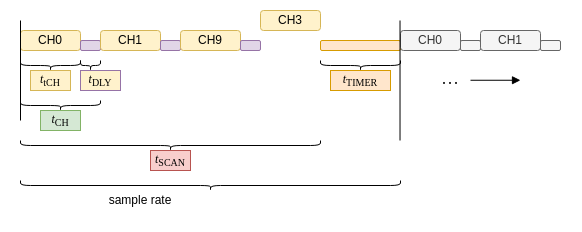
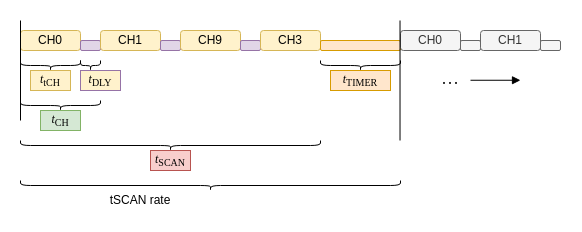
node "CH3": moved (291, 21) -> (291, 41)
node "sample rate": label "sample rate" -> "tSCAN rate"
